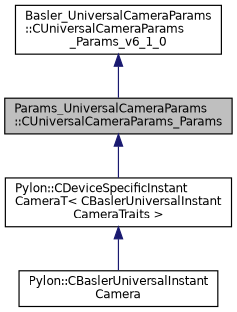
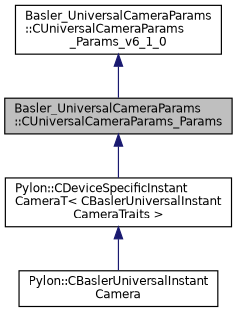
node "Params_UniversalCameraParams ::CUniversalCameraParams_Params": label "Params_UniversalCameraParams ::CUniversalCameraParams_Params" -> "Basler_UniversalCameraParams ::CUniversalCameraParams_Params"
